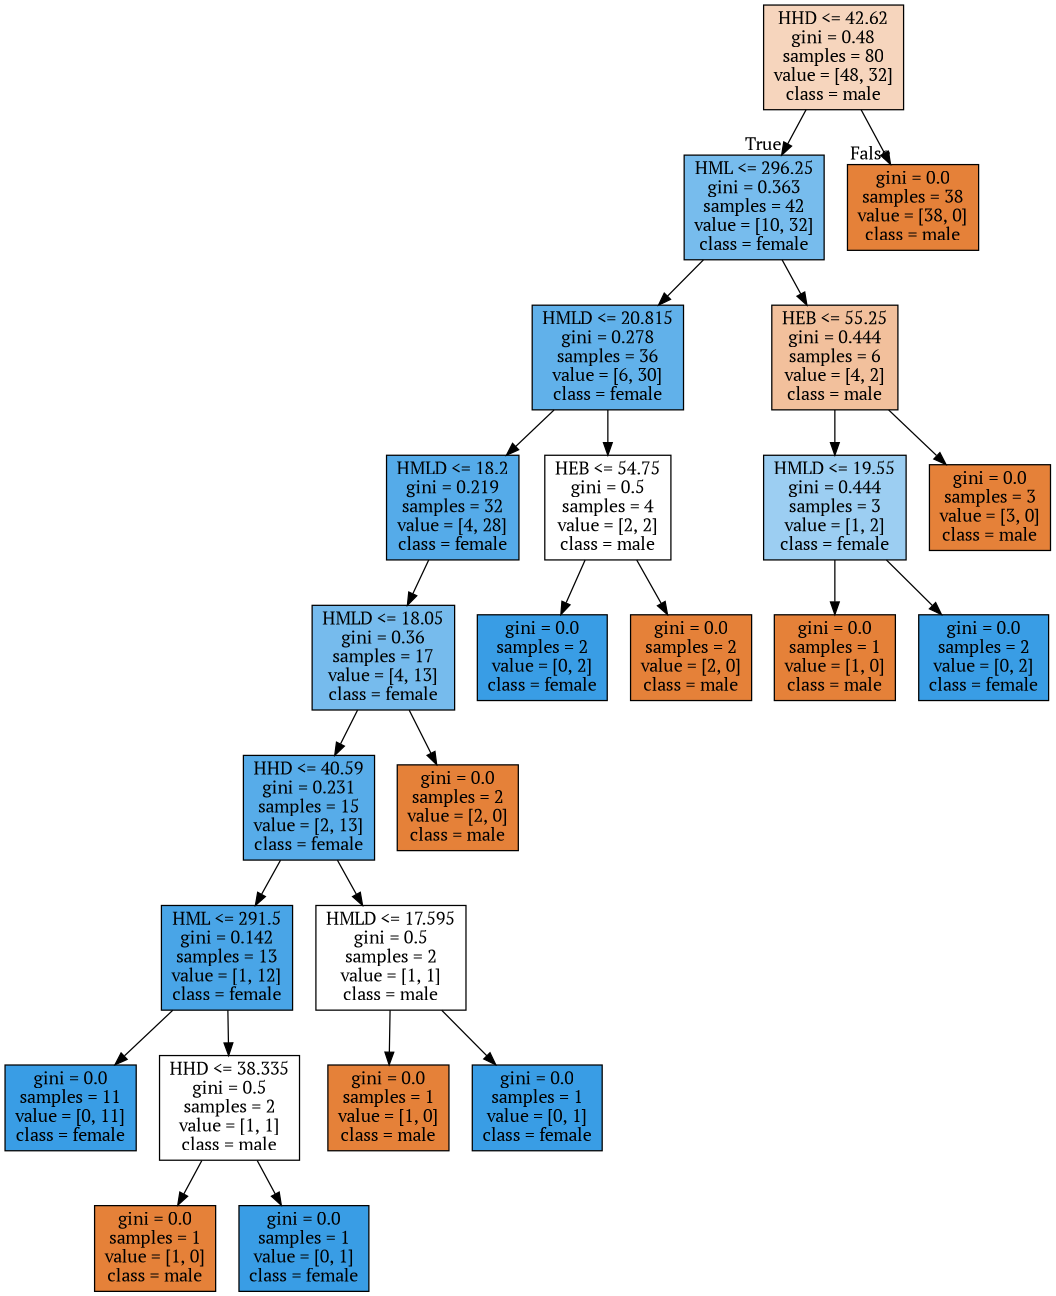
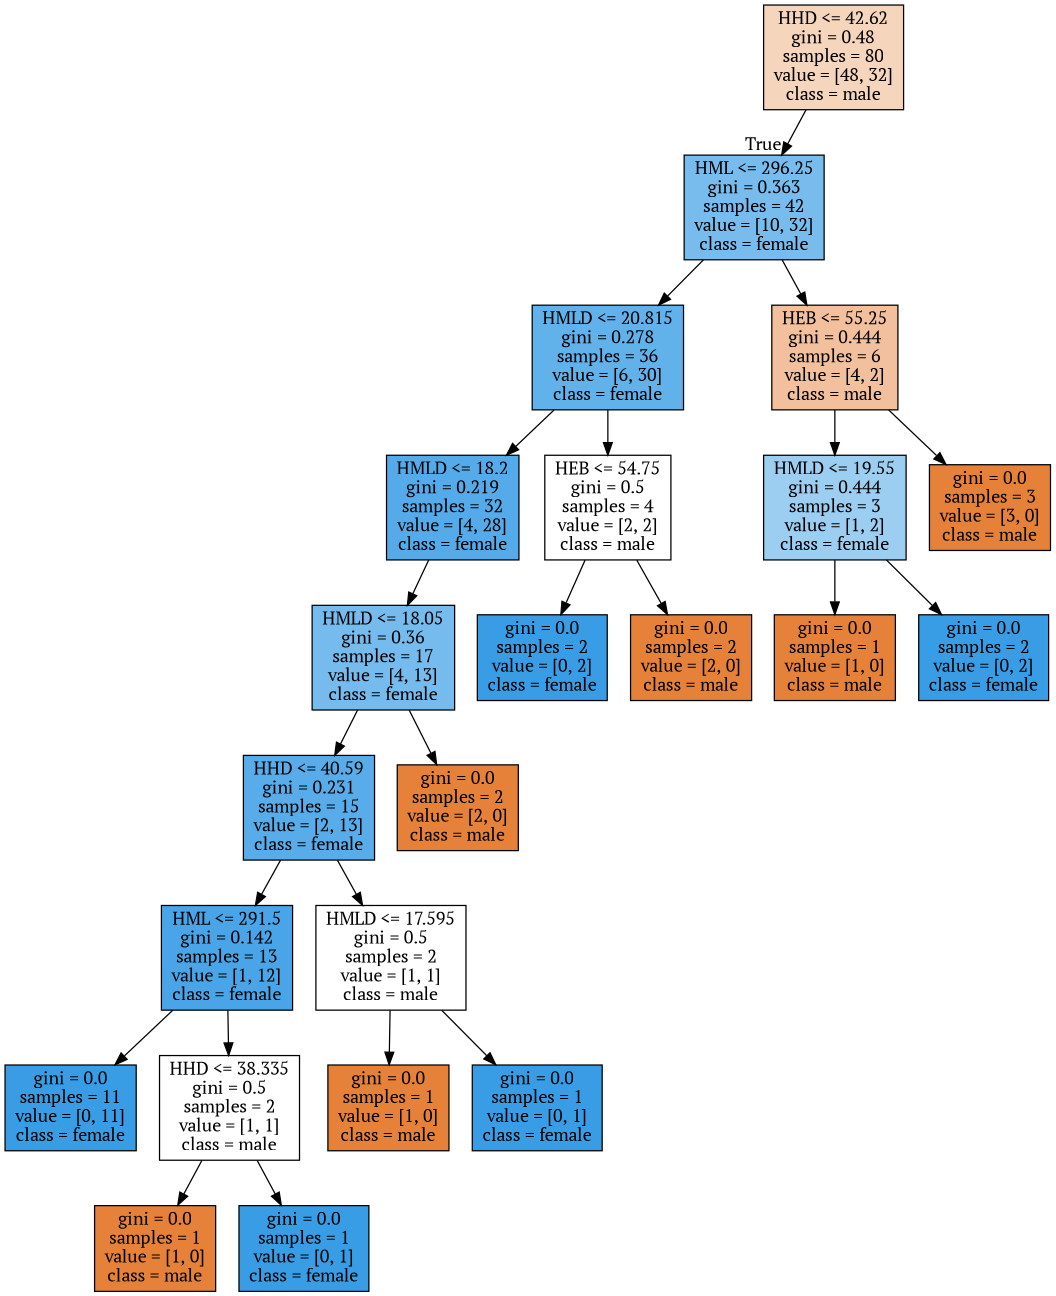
node "gini = 0.0 samples = 38 value = [38, 0] class = male": removed
